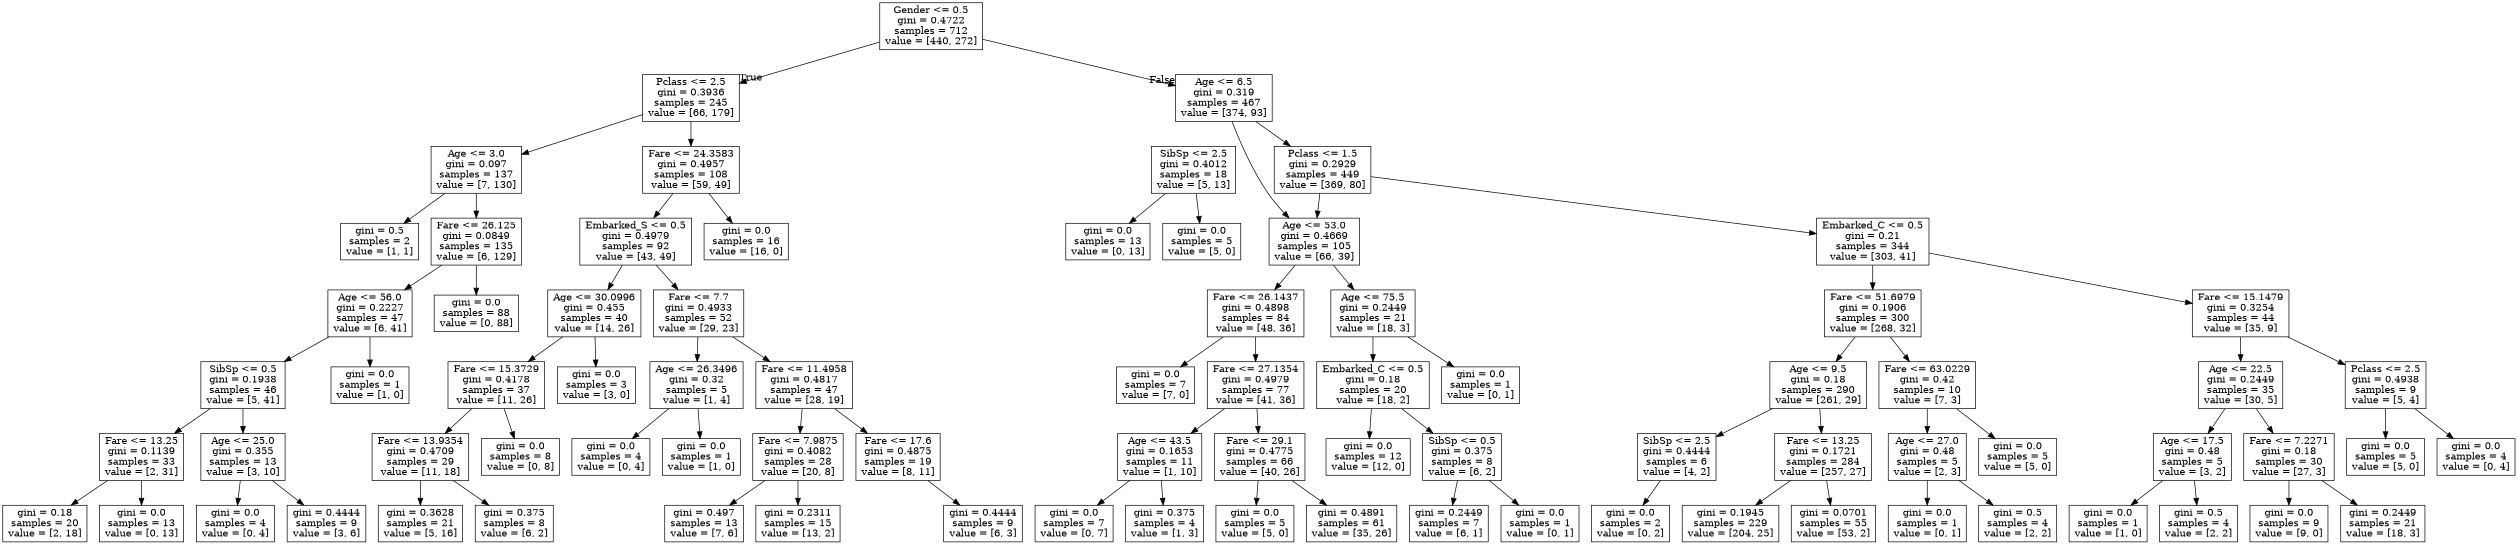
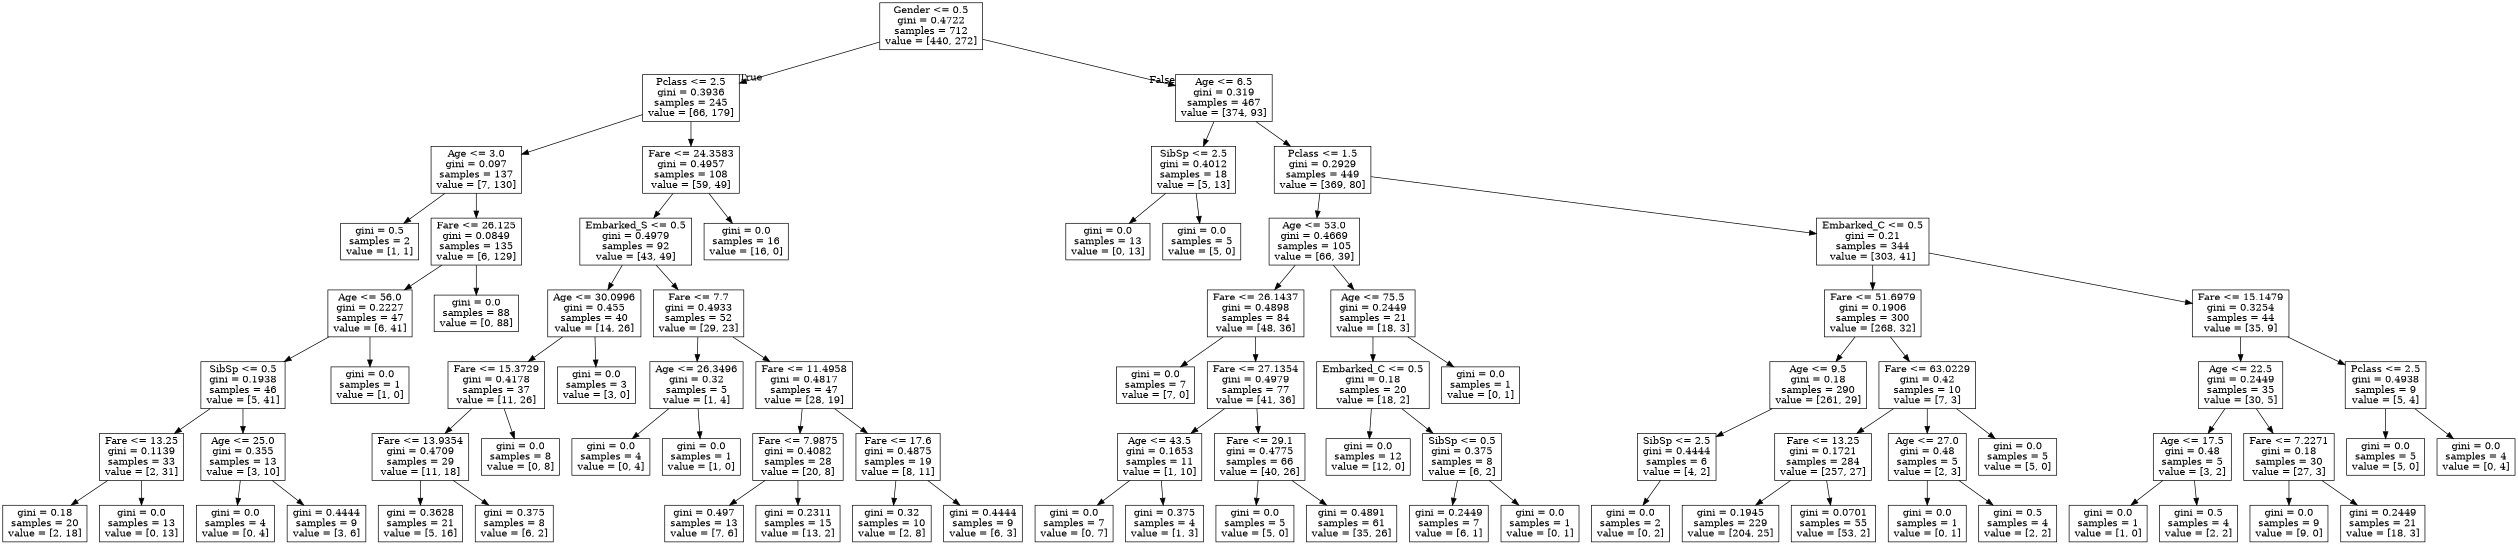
edge "Age <= 6.5 gini = 0.319 samples = 467 value = [374, 93]" -> "Age <= 53.0 gini = 0.4669 samples = 105 value = [66, 39]": now "Age <= 6.5 gini = 0.319 samples = 467 value = [374, 93]" -> "SibSp <= 2.5 gini = 0.4012 samples = 18 value = [5, 13]"
edge "Age <= 9.5 gini = 0.18 samples = 290 value = [261, 29]" -> "Fare <= 13.25 gini = 0.1721 samples = 284 value = [257, 27]": now "Fare <= 63.0229 gini = 0.42 samples = 10 value = [7, 3]" -> "Fare <= 13.25 gini = 0.1721 samples = 284 value = [257, 27]"
node "gini = 0.32 samples = 10 value = [2, 8]": added
